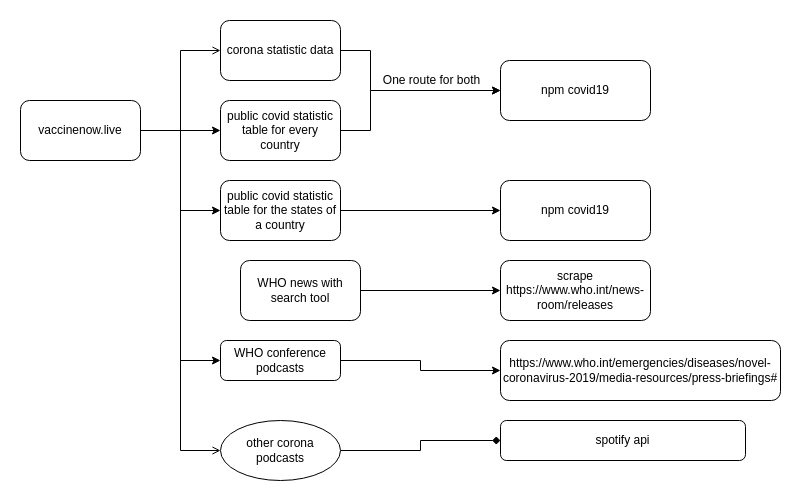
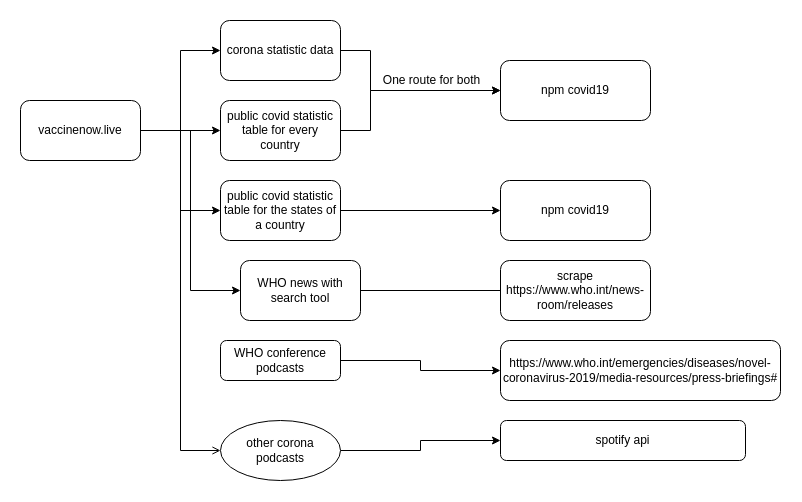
edge "vaccinenow.live" -> "corona statistic data": arrowhead open -> classic
edge "vaccinenow.live" -> "WHO news with search tool": added
edge "WHO news with search tool" -> "scrape https://www.who.int/news-room/releases": arrowhead classic -> none
edge "vaccinenow.live" -> "WHO conference podcasts": removed
edge "other corona podcasts" -> "spotify api": arrowhead diamond -> classic
